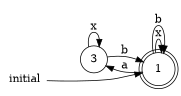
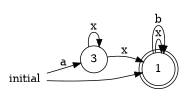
edge "3" -> "1": label "b" -> "x"
edge "1" -> "3": now "initial" -> "3"
